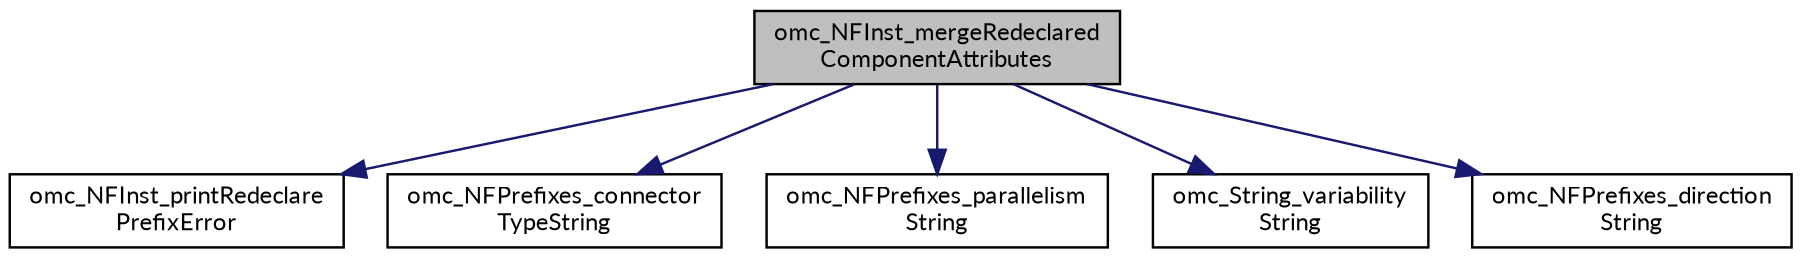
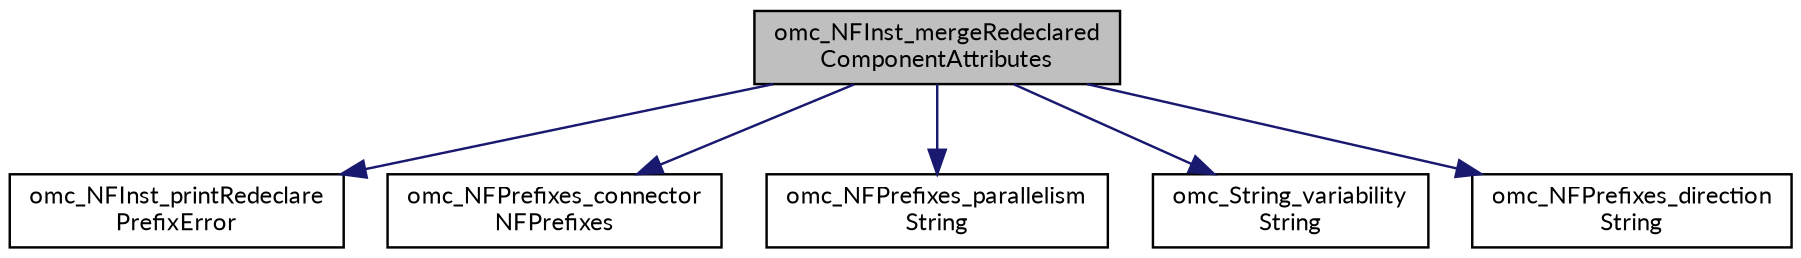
node "omc_NFPrefixes_connector TypeString": label "omc_NFPrefixes_connector TypeString" -> "omc_NFPrefixes_connector NFPrefixes"
